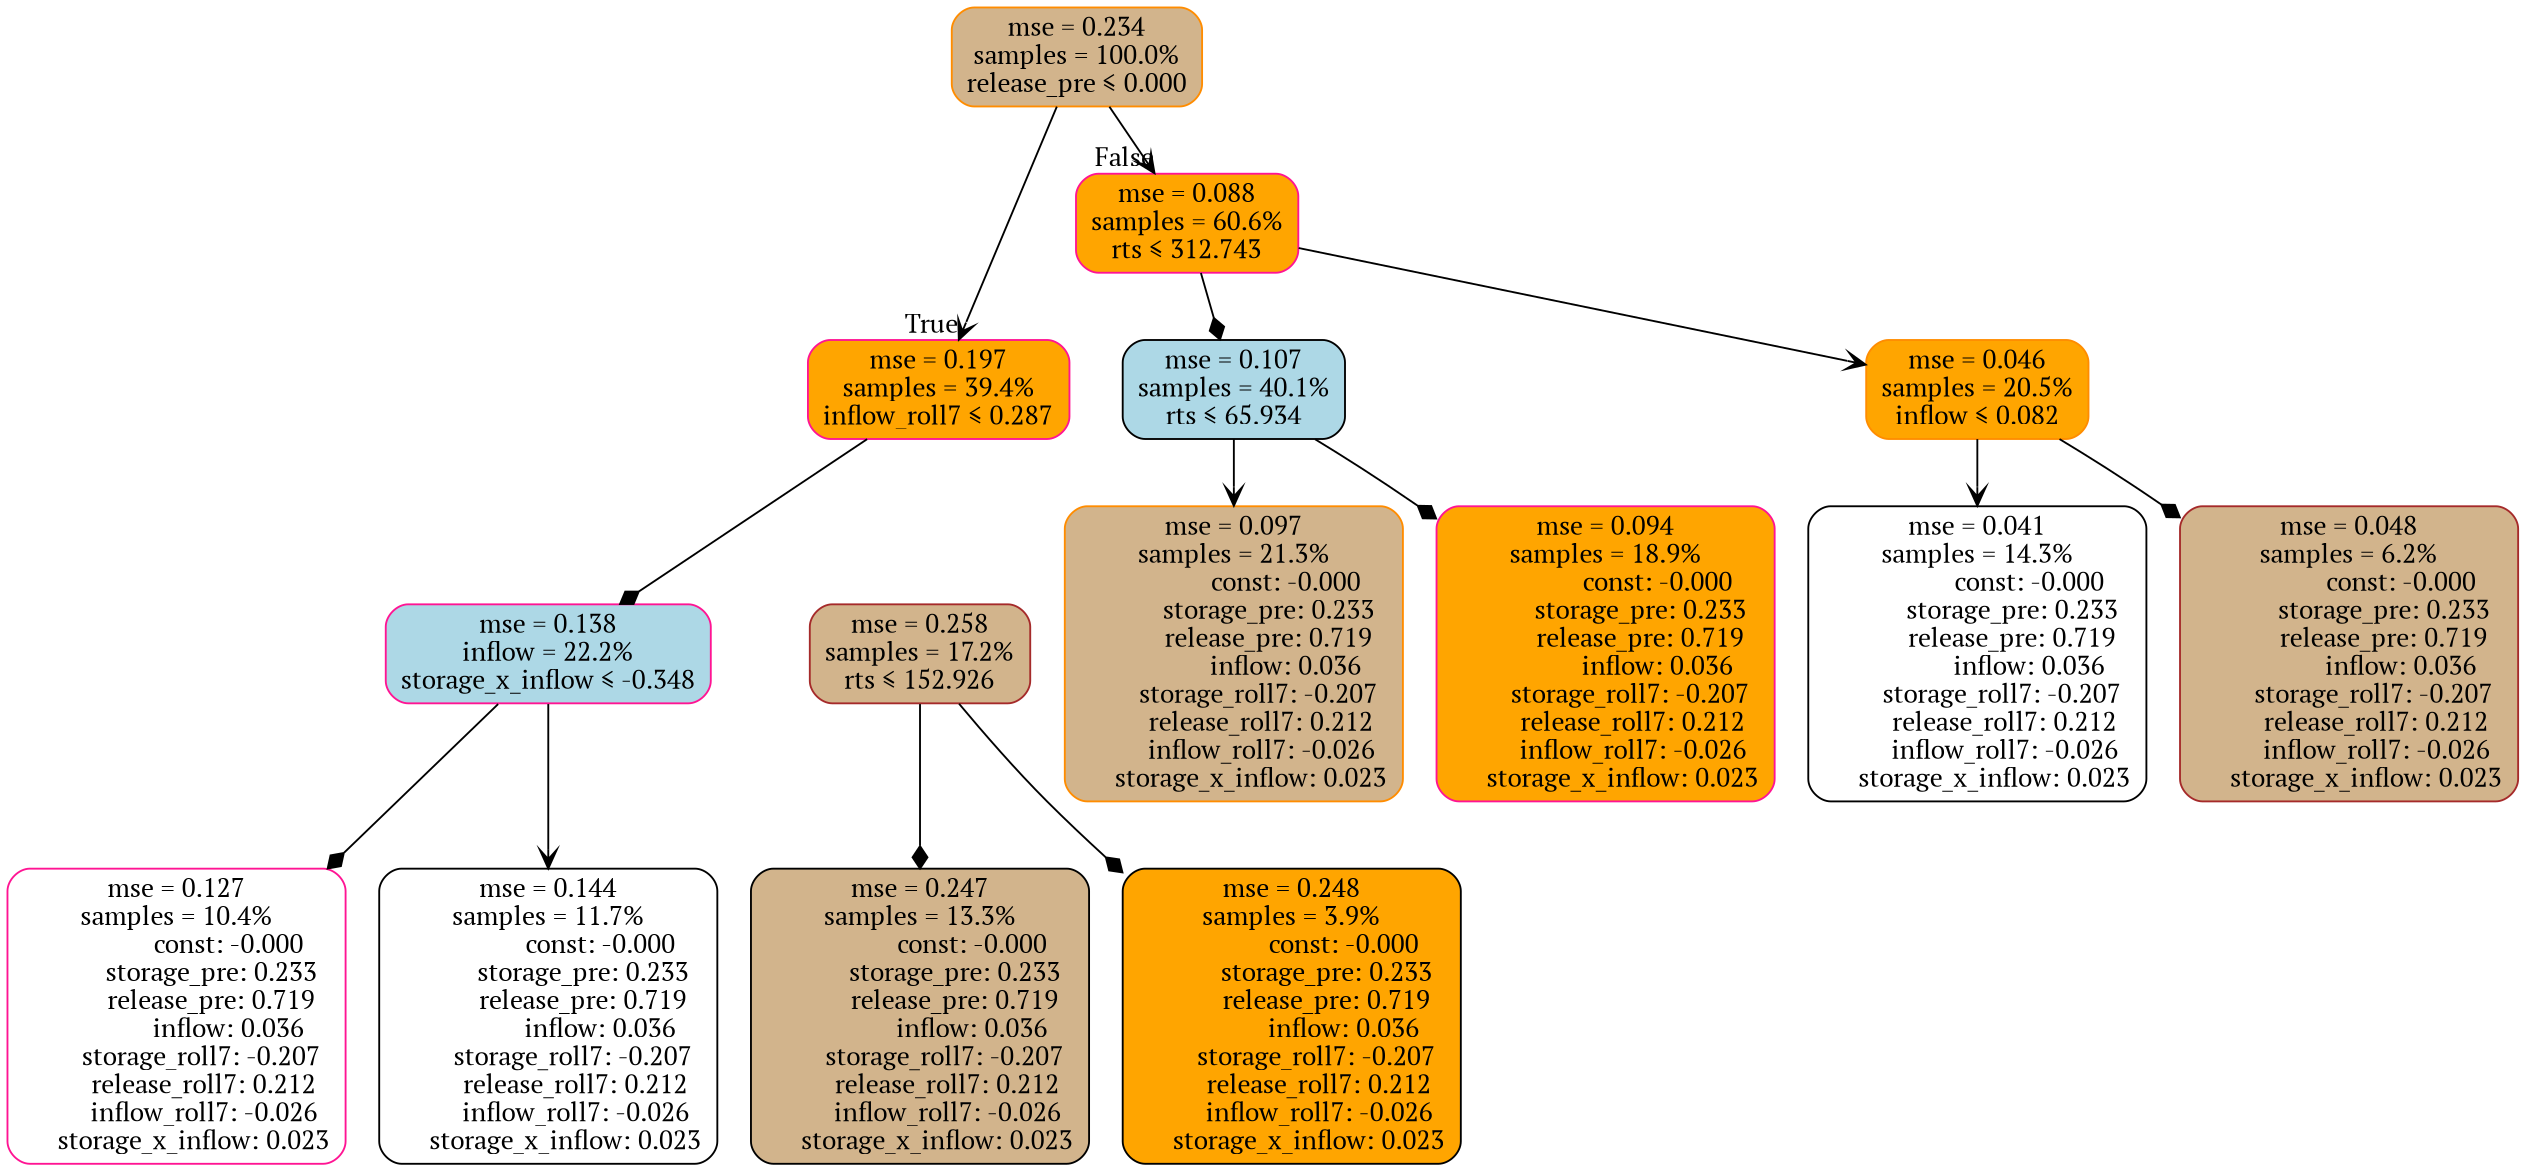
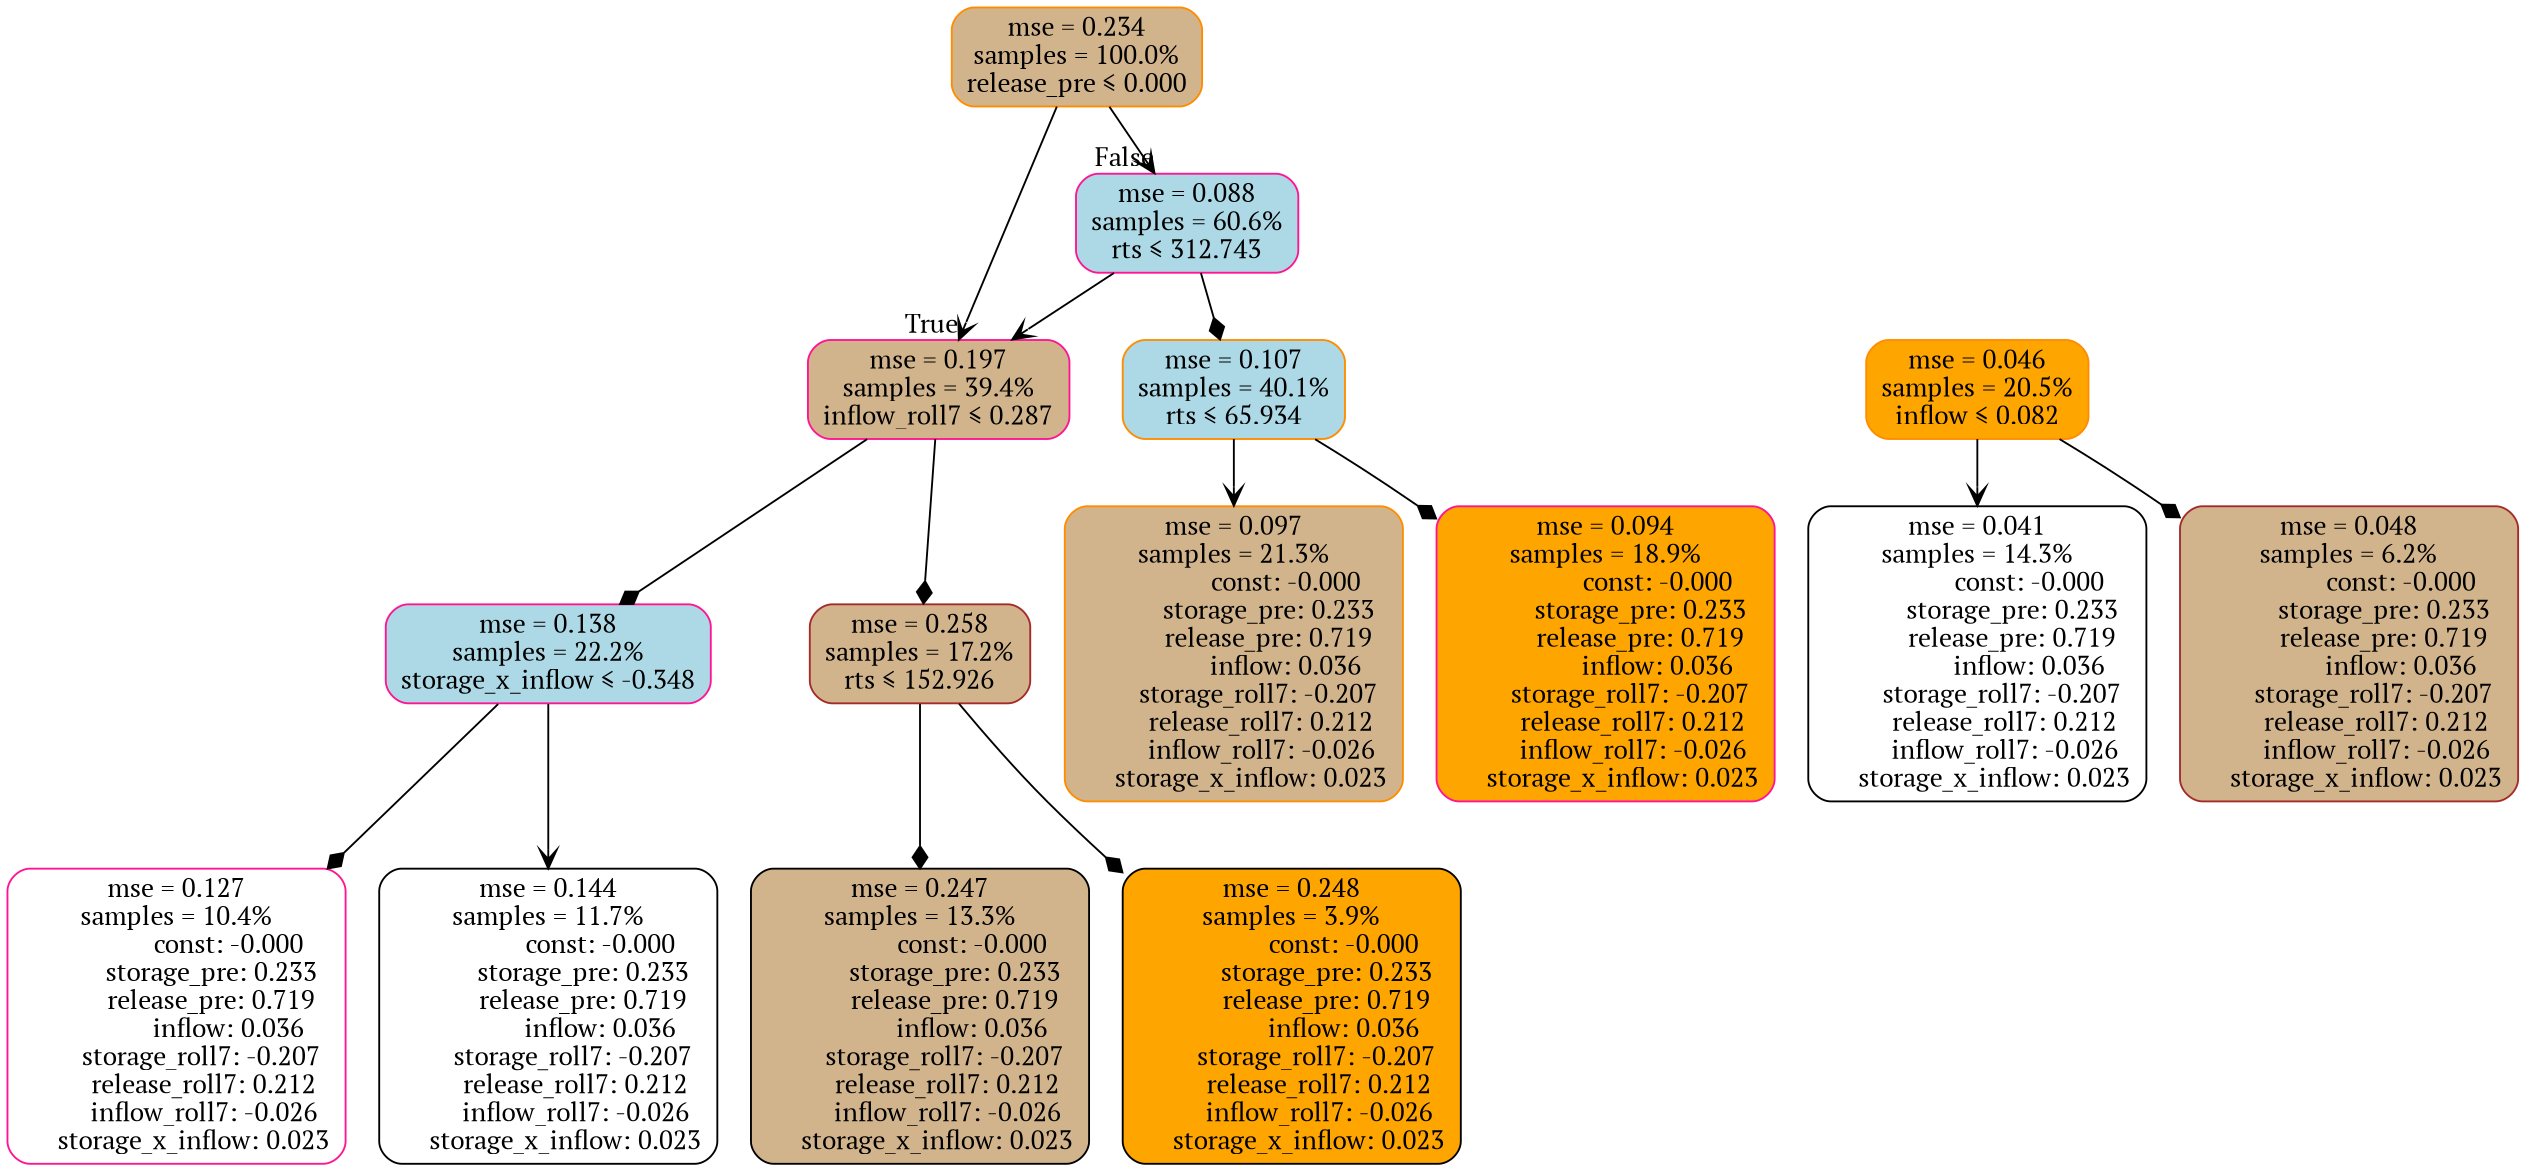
node "mse = 0.088 samples = 60.6% rts ≤ 312.743": fillcolor orange -> lightblue
edge "mse = 0.088 samples = 60.6% rts ≤ 312.743" -> "mse = 0.046 samples = 20.5% inflow ≤ 0.082": now "mse = 0.088 samples = 60.6% rts ≤ 312.743" -> "mse = 0.197 samples = 39.4% inflow_roll7 ≤ 0.287"
node "mse = 0.197 samples = 39.4% inflow_roll7 ≤ 0.287": fillcolor orange -> tan
node "mse = 0.107 samples = 40.1% rts ≤ 65.934": color black -> darkorange
edge "mse = 0.197 samples = 39.4% inflow_roll7 ≤ 0.287" -> "mse = 0.258 samples = 17.2% rts ≤ 152.926": added
node "mse = 0.138 inflow = 22.2% storage_x_inflow ≤ -0.348": label "mse = 0.138 inflow = 22.2% storage_x_inflow ≤ -0.348" -> "mse = 0.138 samples = 22.2% storage_x_inflow ≤ -0.348"
